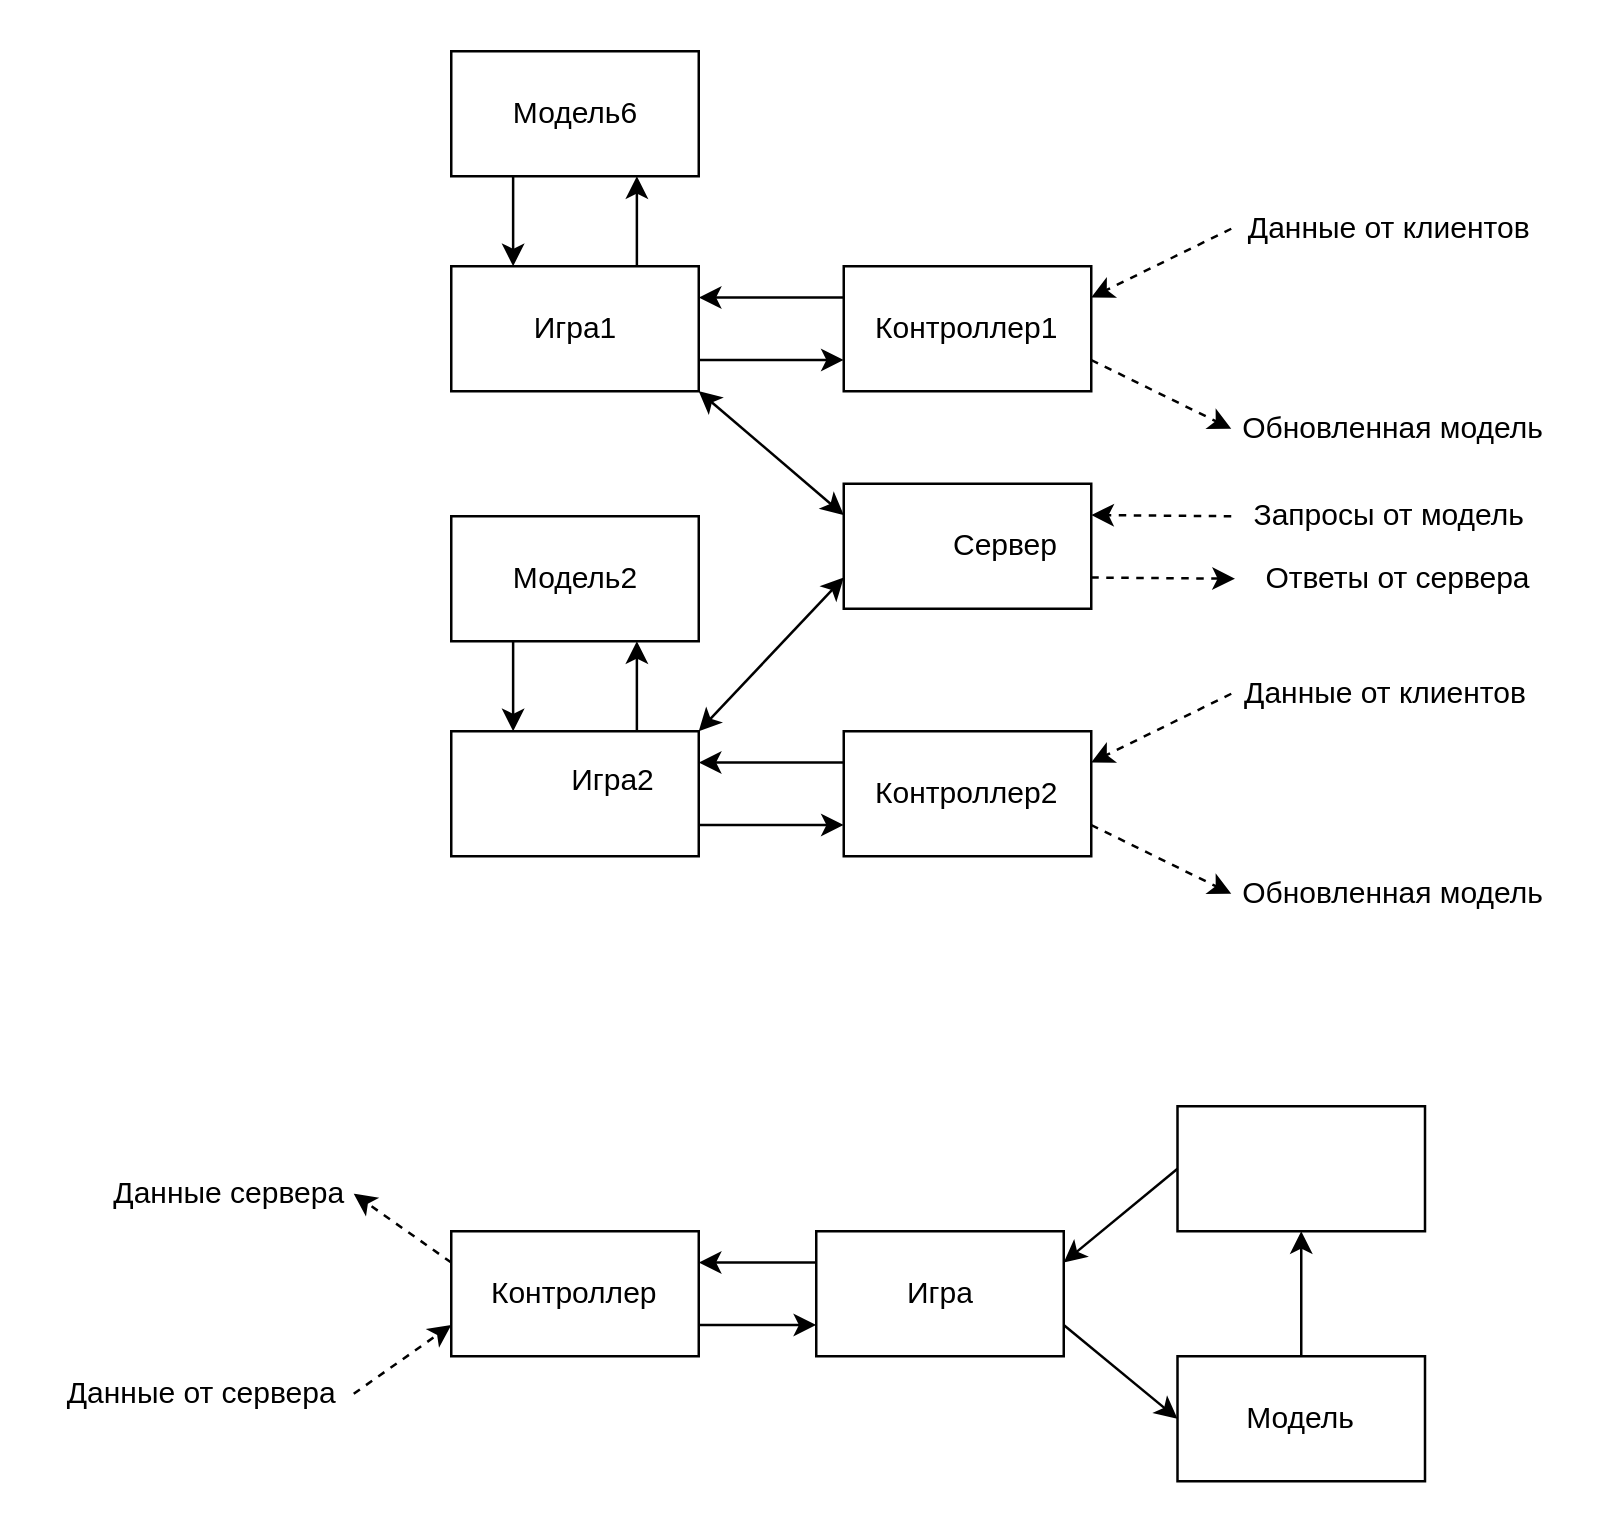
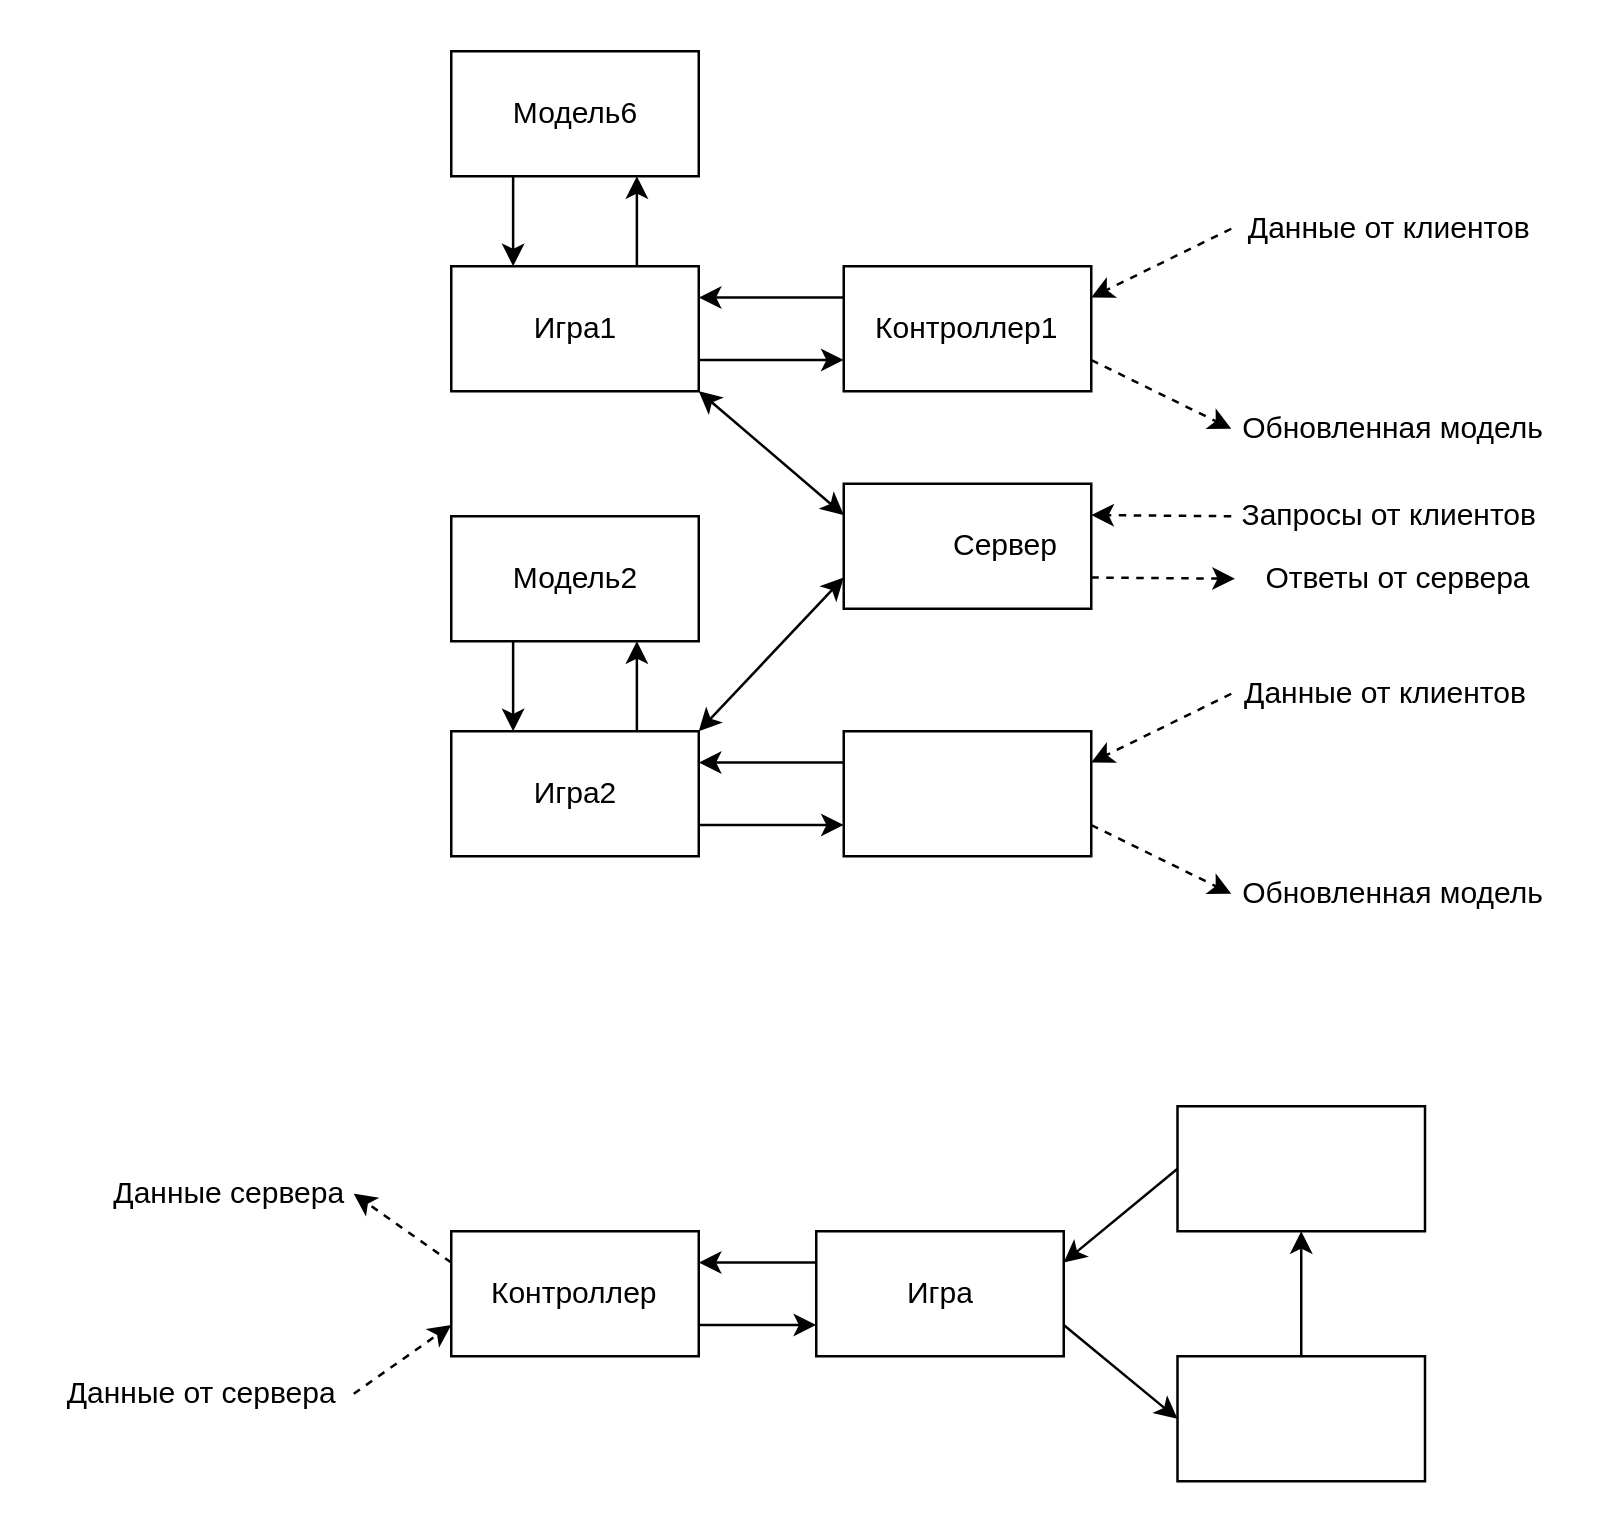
node "Запросы от модель": label "Запросы от модель" -> "Запросы от клиентов"
node "Игра2": moved (613, 781) -> (575, 794)
node "Контроллер2": removed
node "Модель": removed
